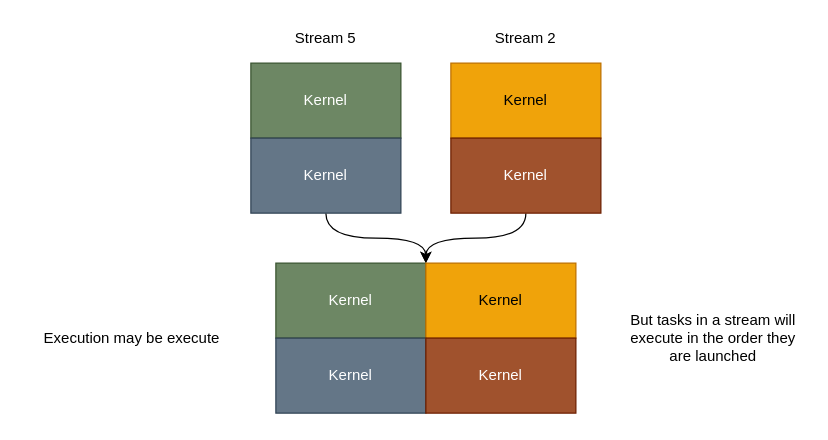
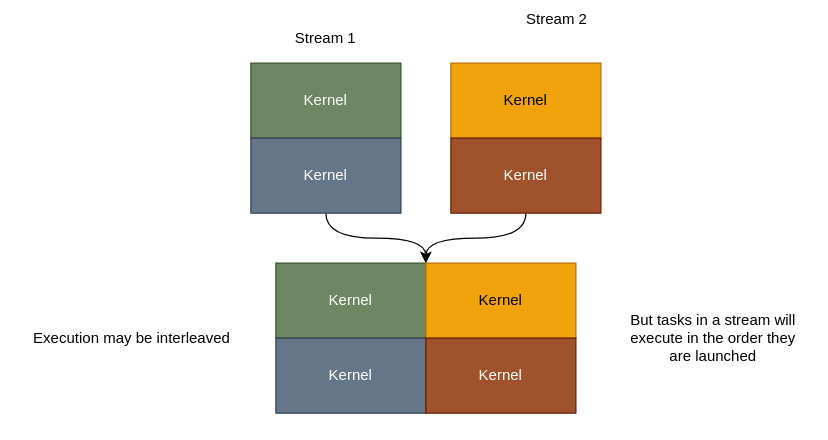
node "Stream 5": label "Stream 5" -> "Stream 1"
node "Stream 2": moved (526, 38) -> (557, 19)
node "Execution may be execute": label "Execution may be execute" -> "Execution may be interleaved"
